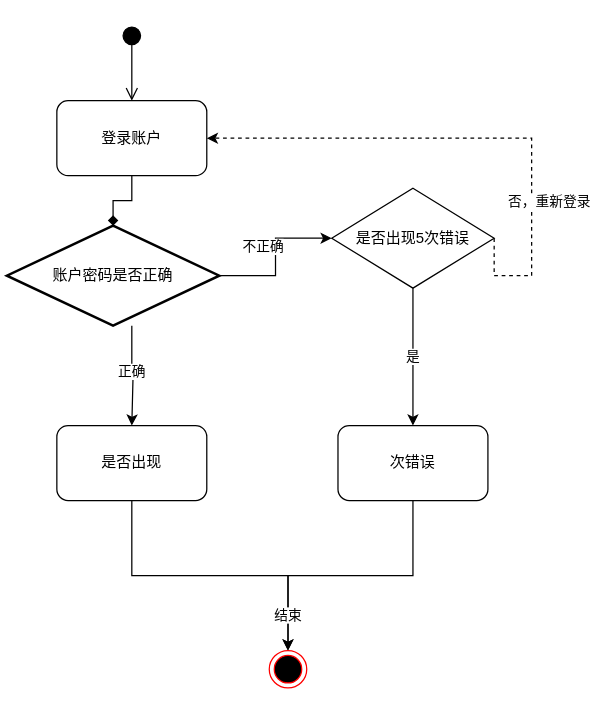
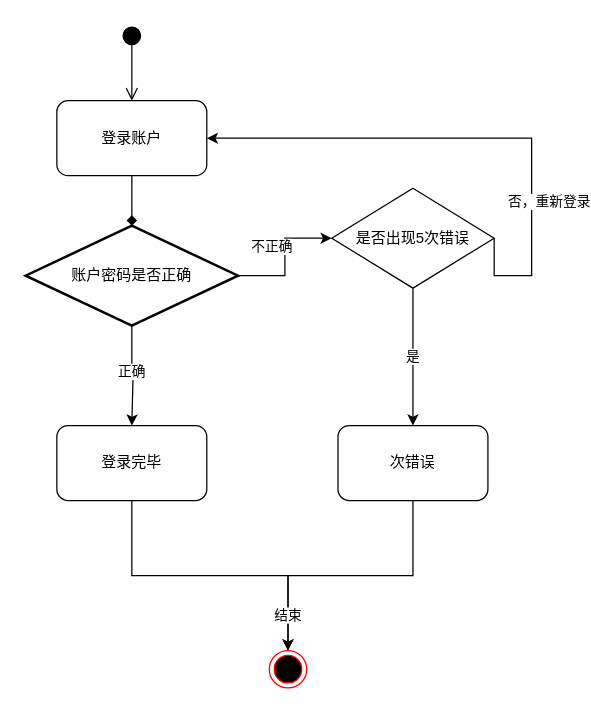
edge "是否出现5次错误" -> "登录账户": style dashed -> solid
node "账户密码是否正确": moved (113, 276) -> (132, 276)
node "是否出现": label "是否出现" -> "登录完毕"
